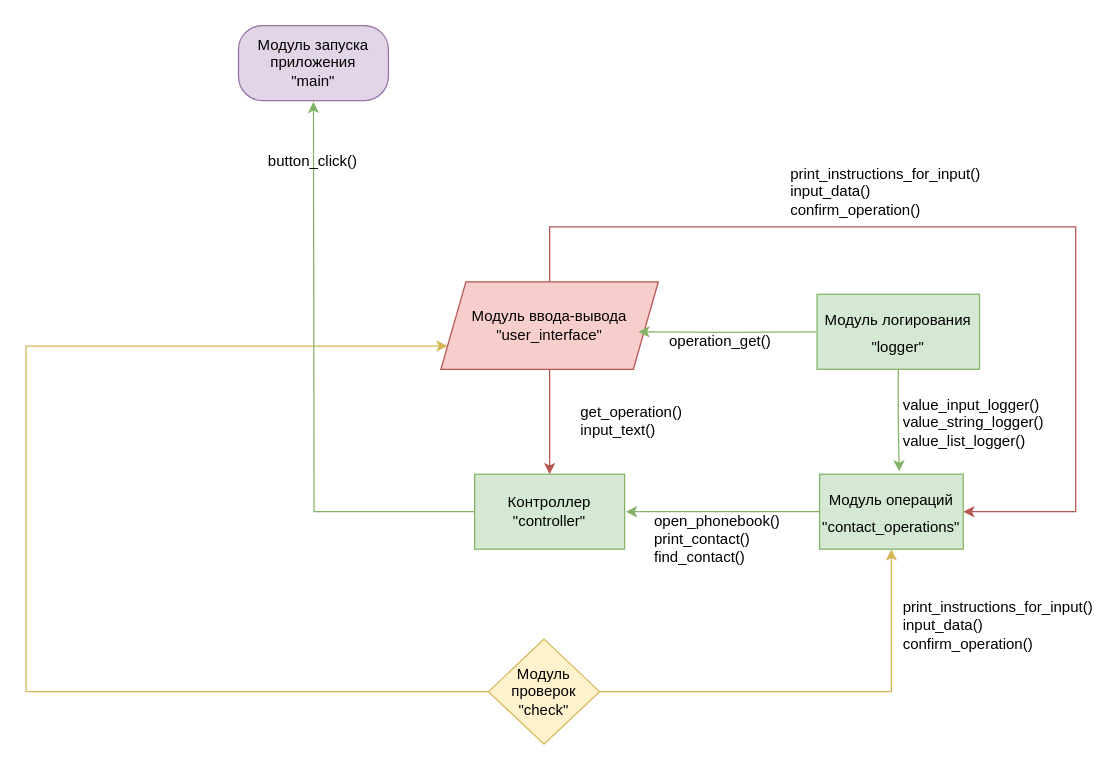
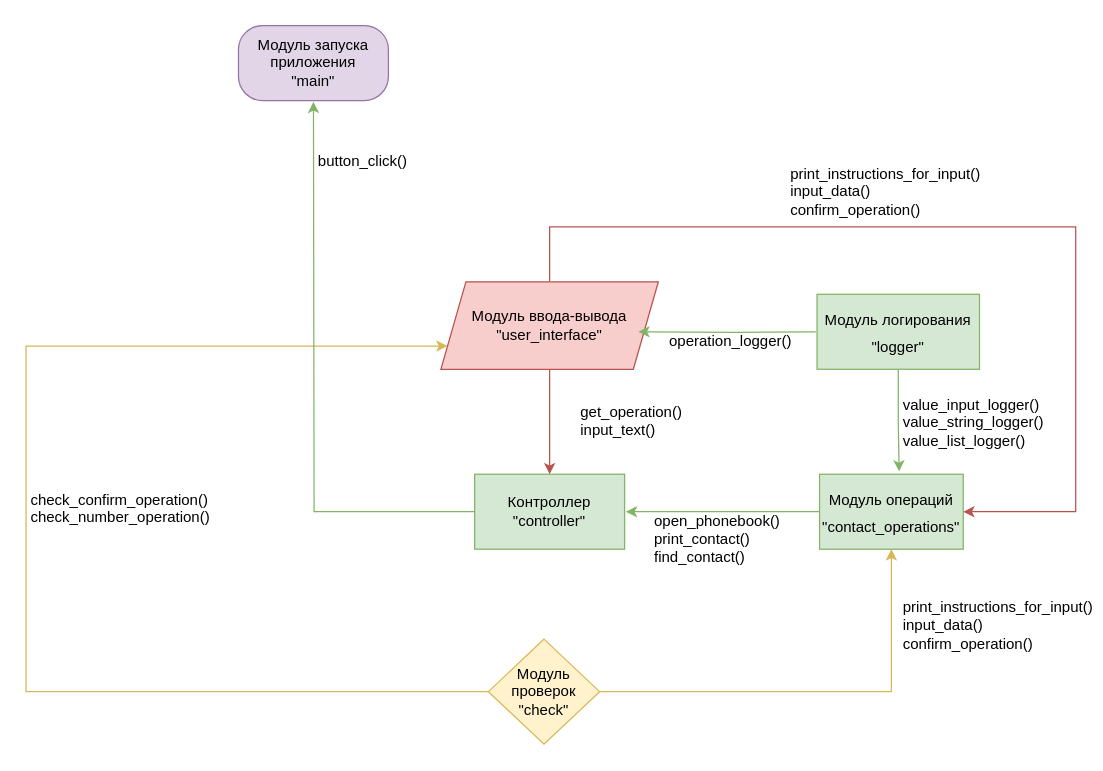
node "button_click()": moved (328, 163) -> (378, 163)
node "operation_get()": label "operation_get()" -> "operation_logger()"
node "check_confirm_operation() check_number_operation()": added
